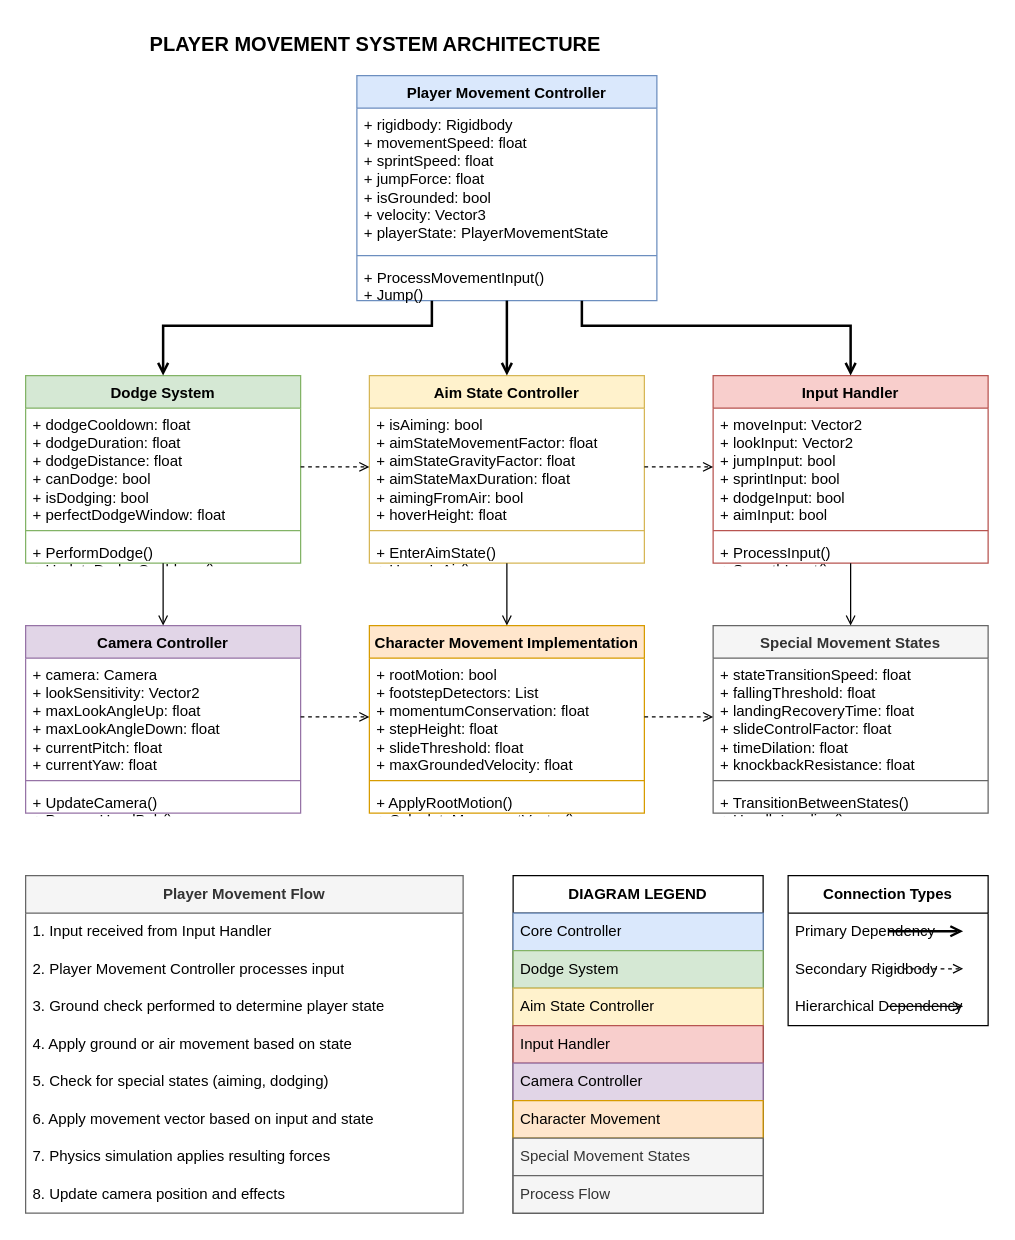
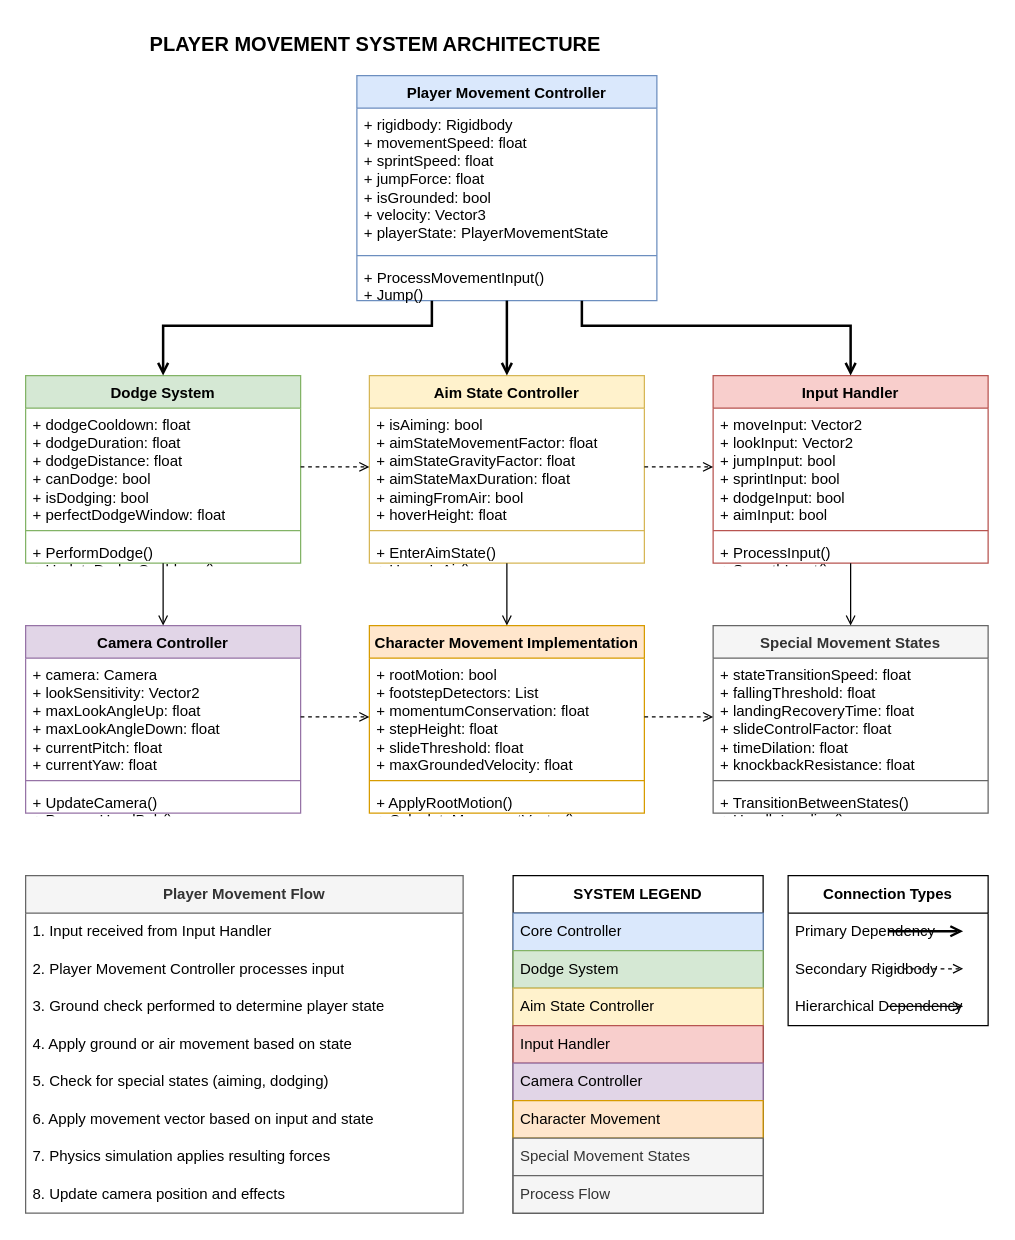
node "DIAGRAM LEGEND": label "DIAGRAM LEGEND" -> "SYSTEM LEGEND"
